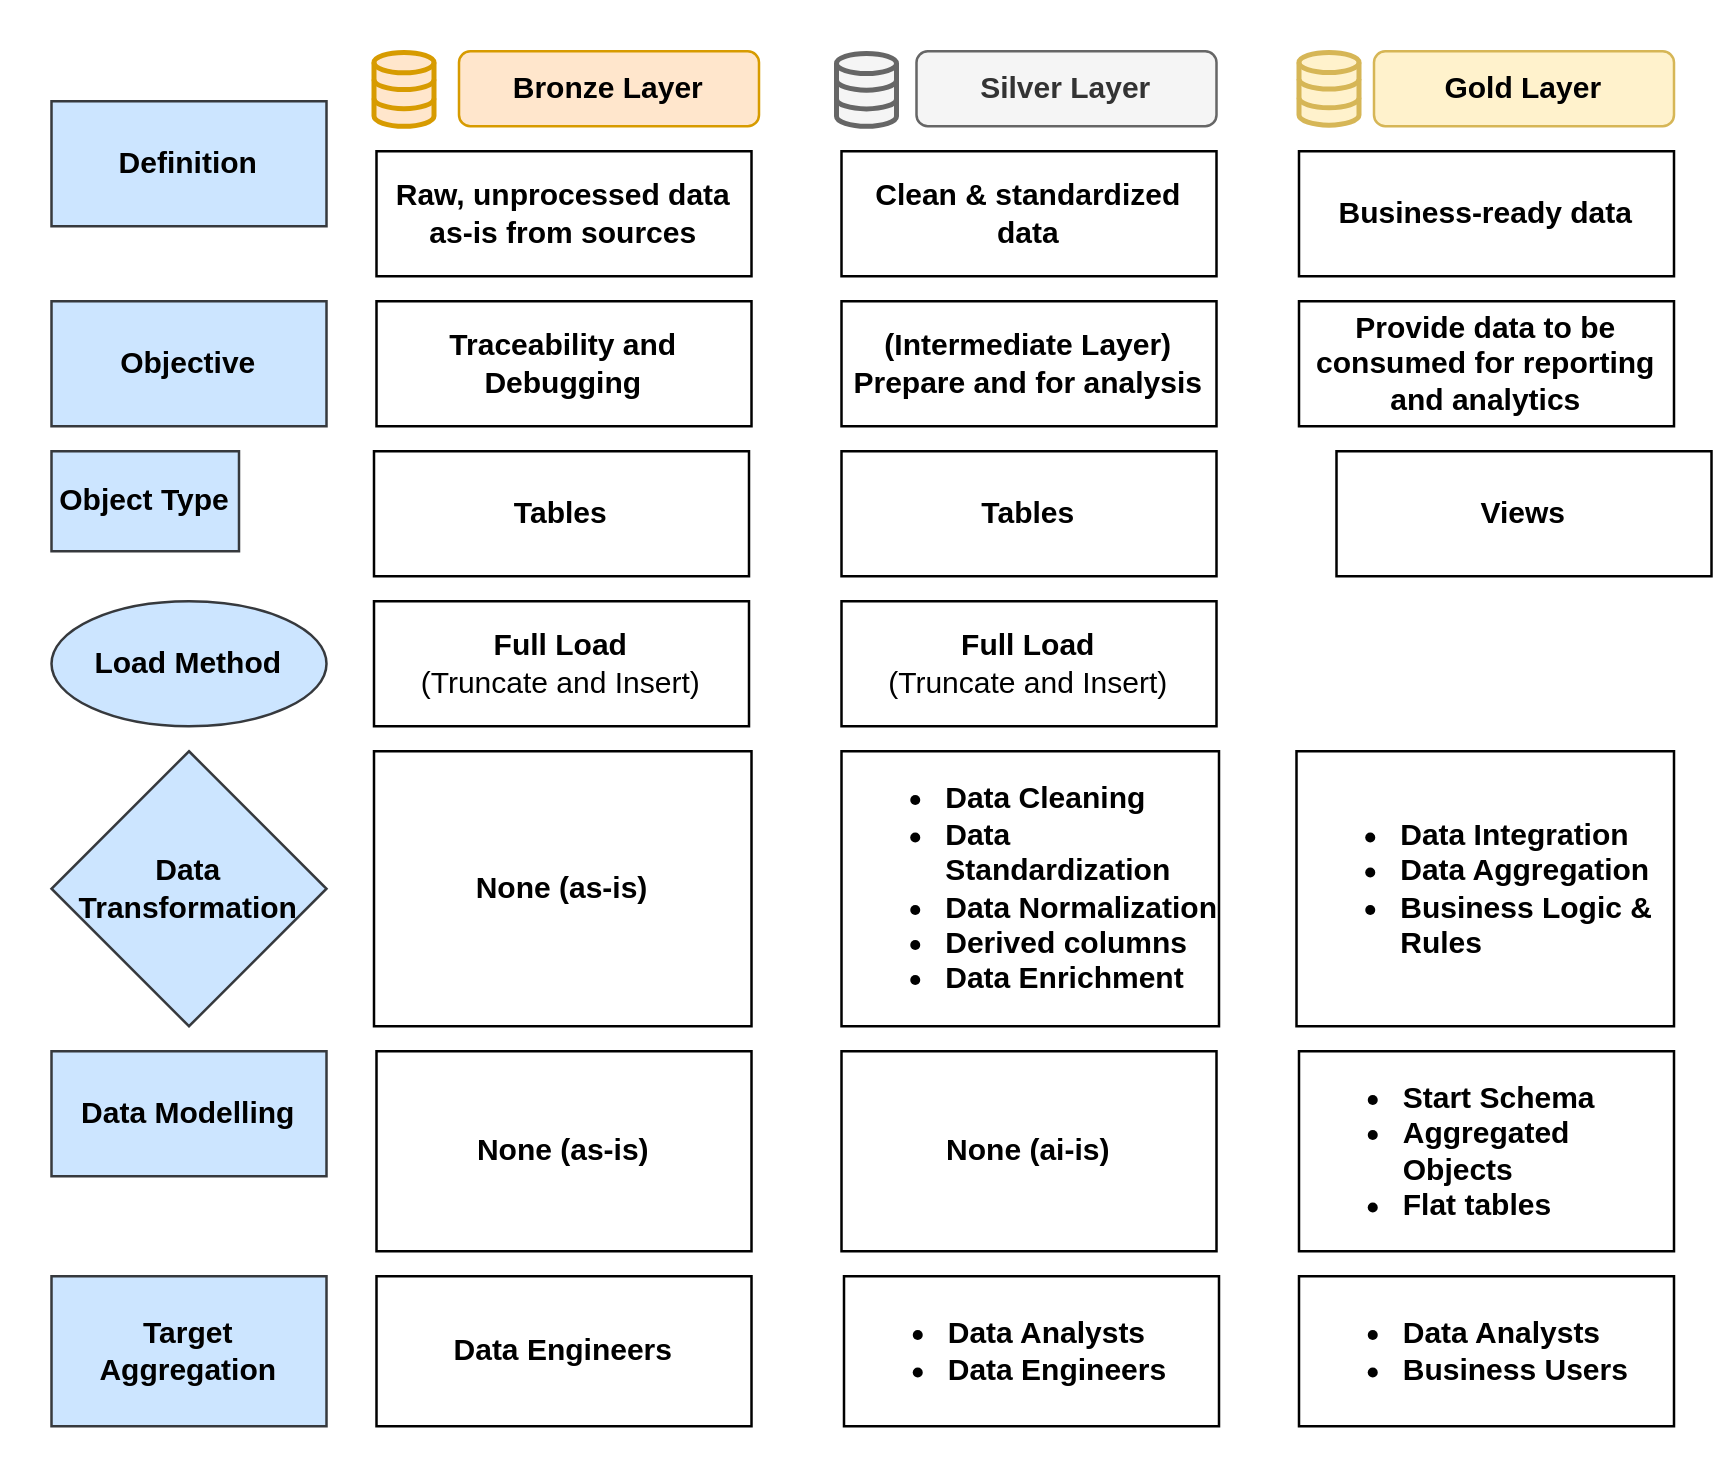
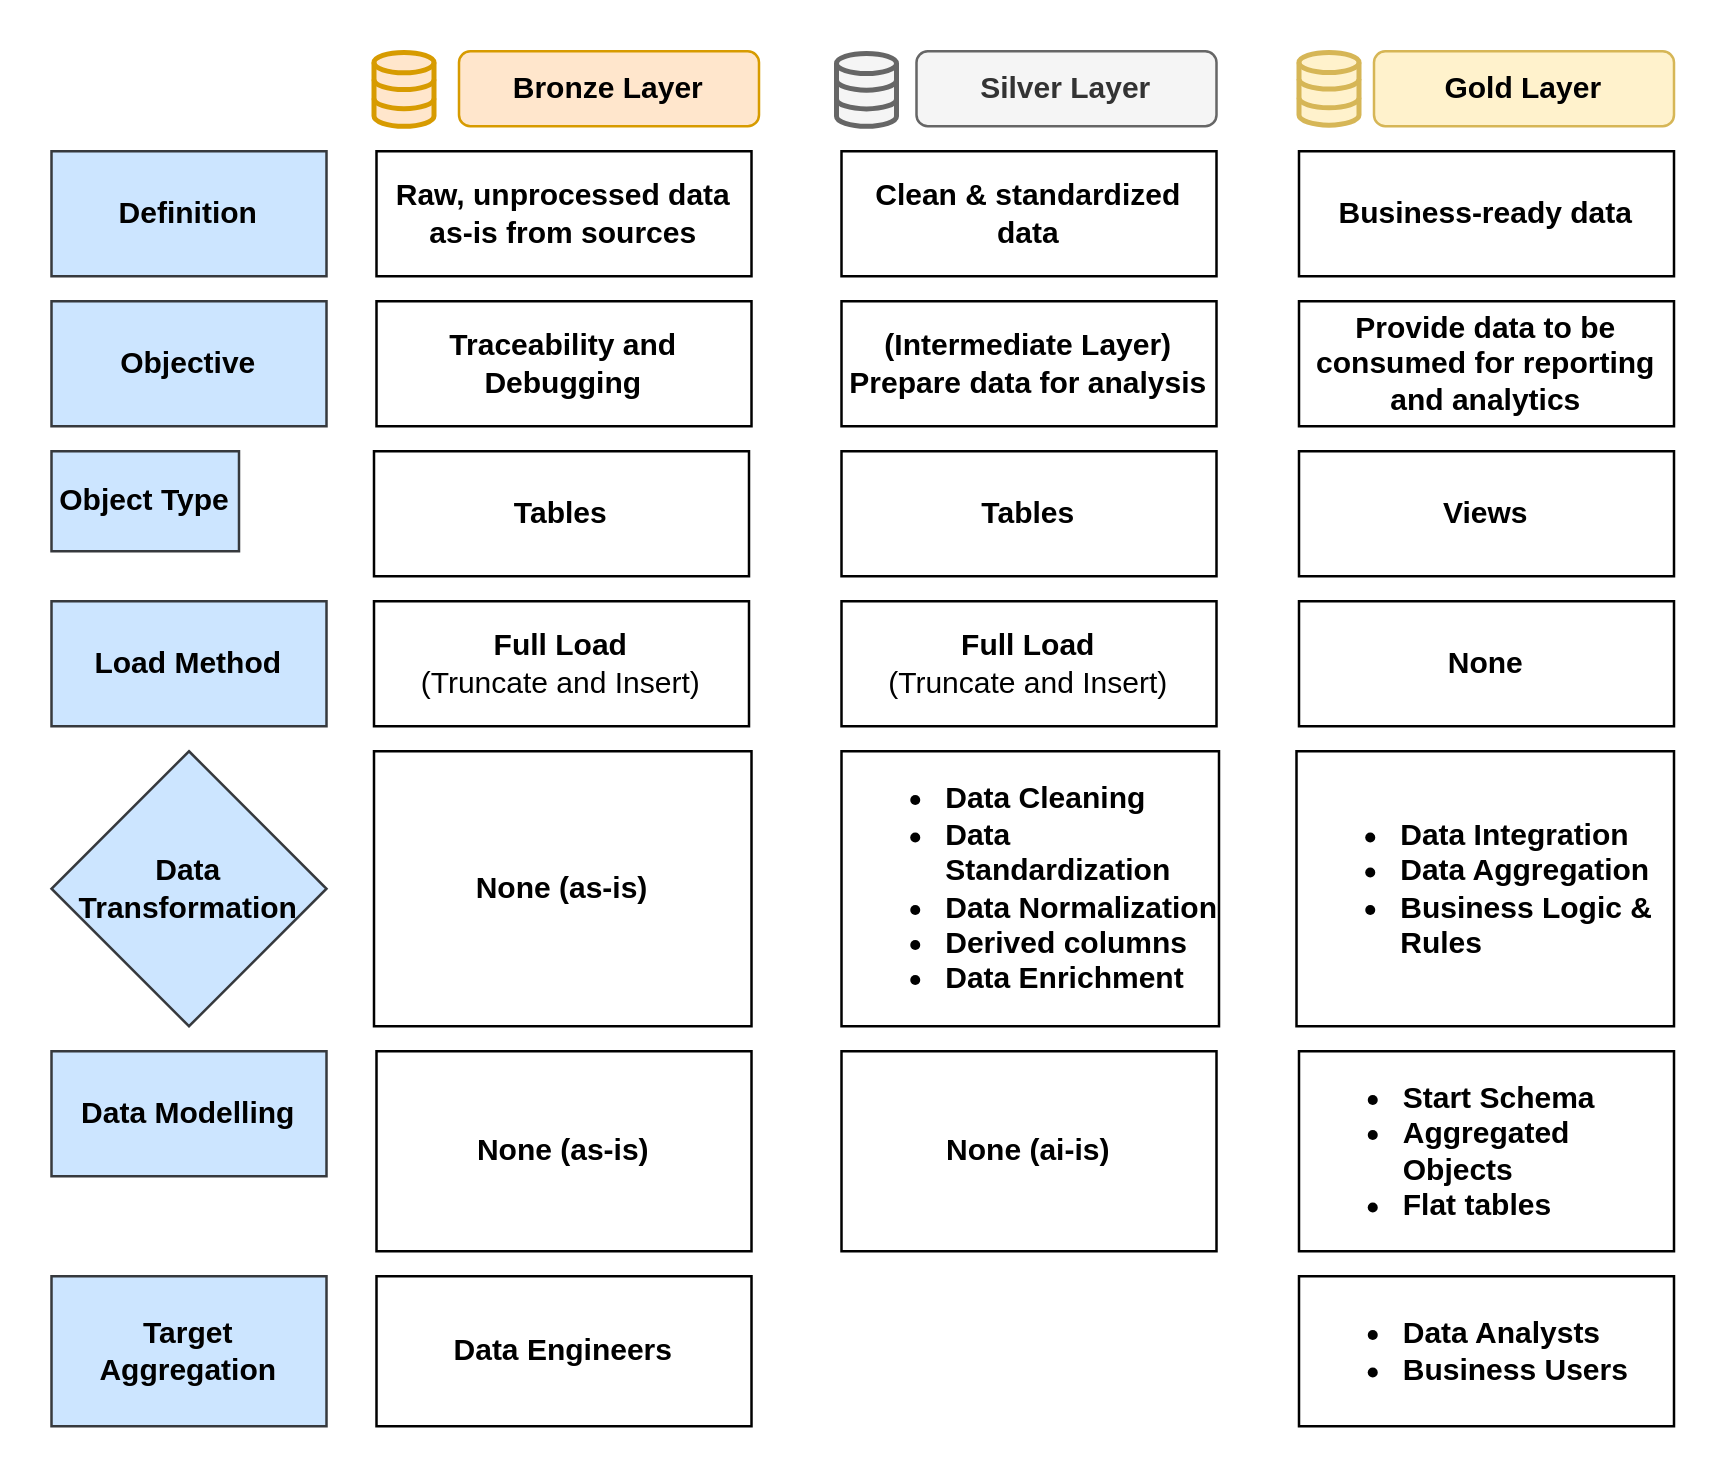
node "Definition": moved (189, 164) -> (189, 214)
node "(Intermediate Layer) Prepare and for analysis": label "(Intermediate Layer) Prepare and for analysis" -> "(Intermediate Layer) Prepare data for analysis"
node "Views": moved (1524, 514) -> (1486, 514)
node "Load Method": shape ellipse -> rectangle
node "None": added
node "Data Analysts Data Engineers": removed
